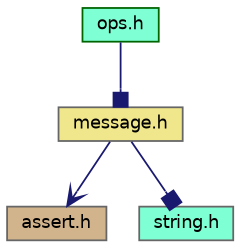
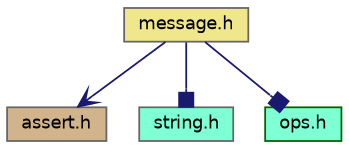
edge "ops.h" -> "message.h": reversed
